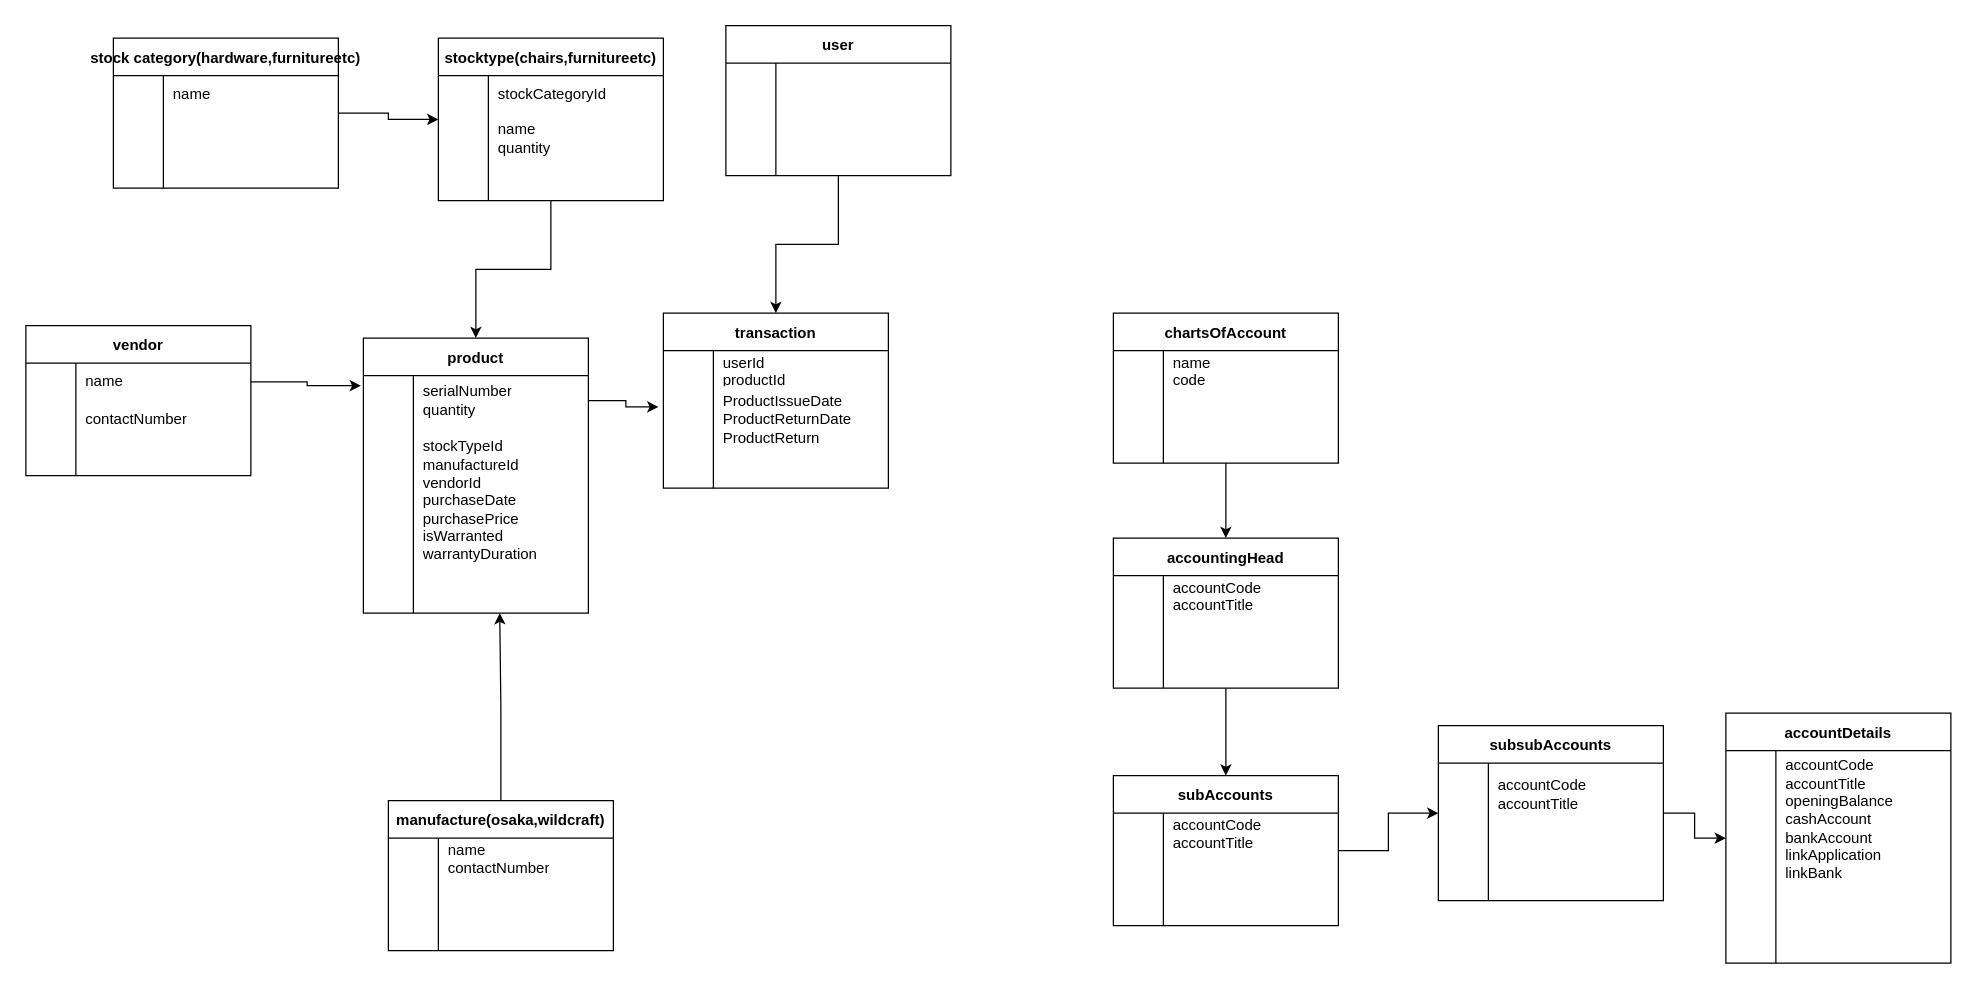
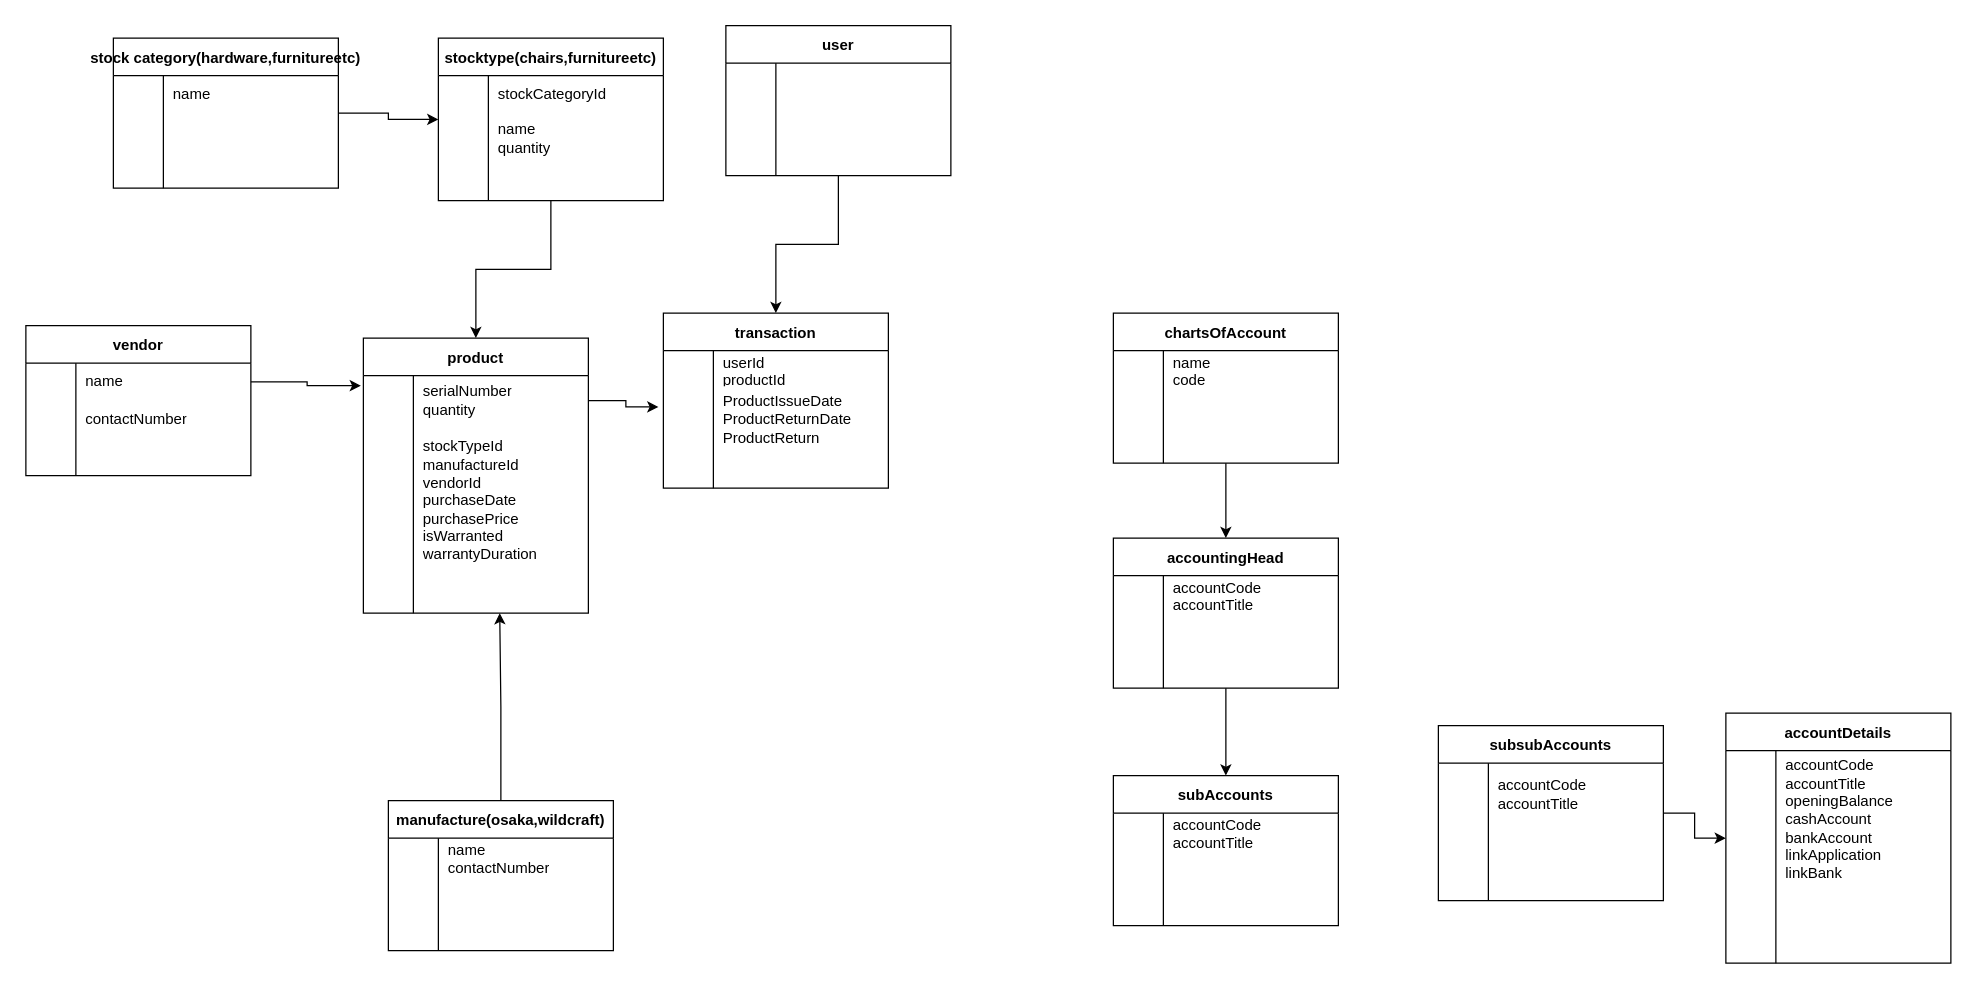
edge "subAccounts" -> "subsubAccounts": removed
